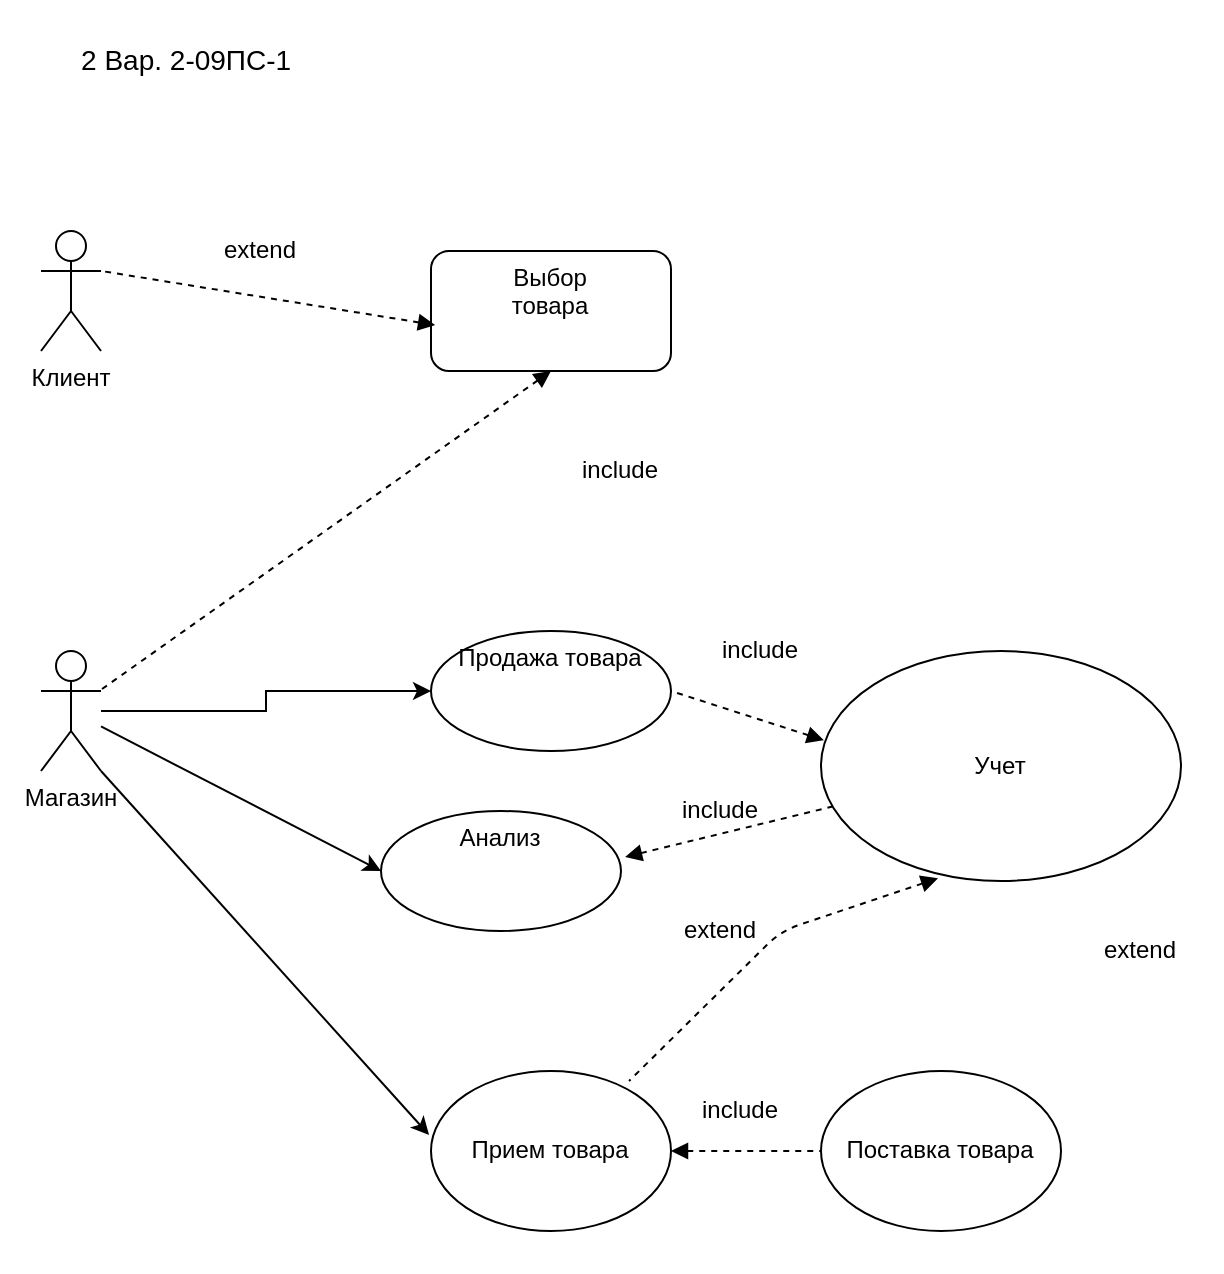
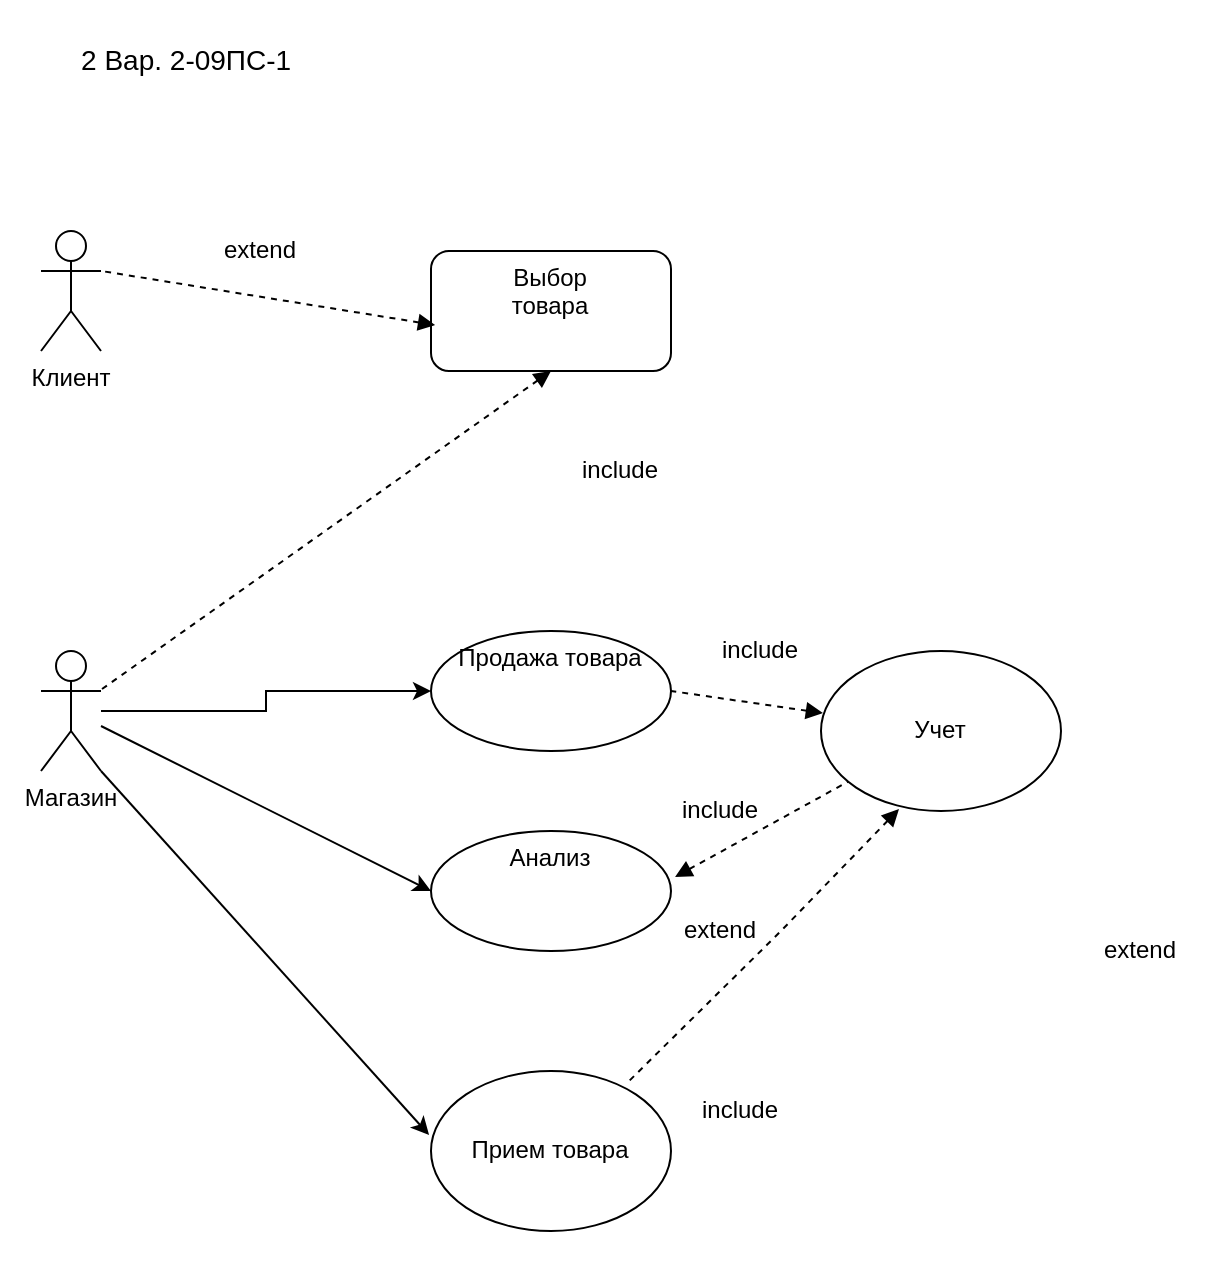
node "Учет": size 360x230 -> 240x160
node "Анализ": moved (501, 871) -> (551, 891)
edge "Поставка товара" -> "Прием товара": removed
node "Поставка товара": removed
